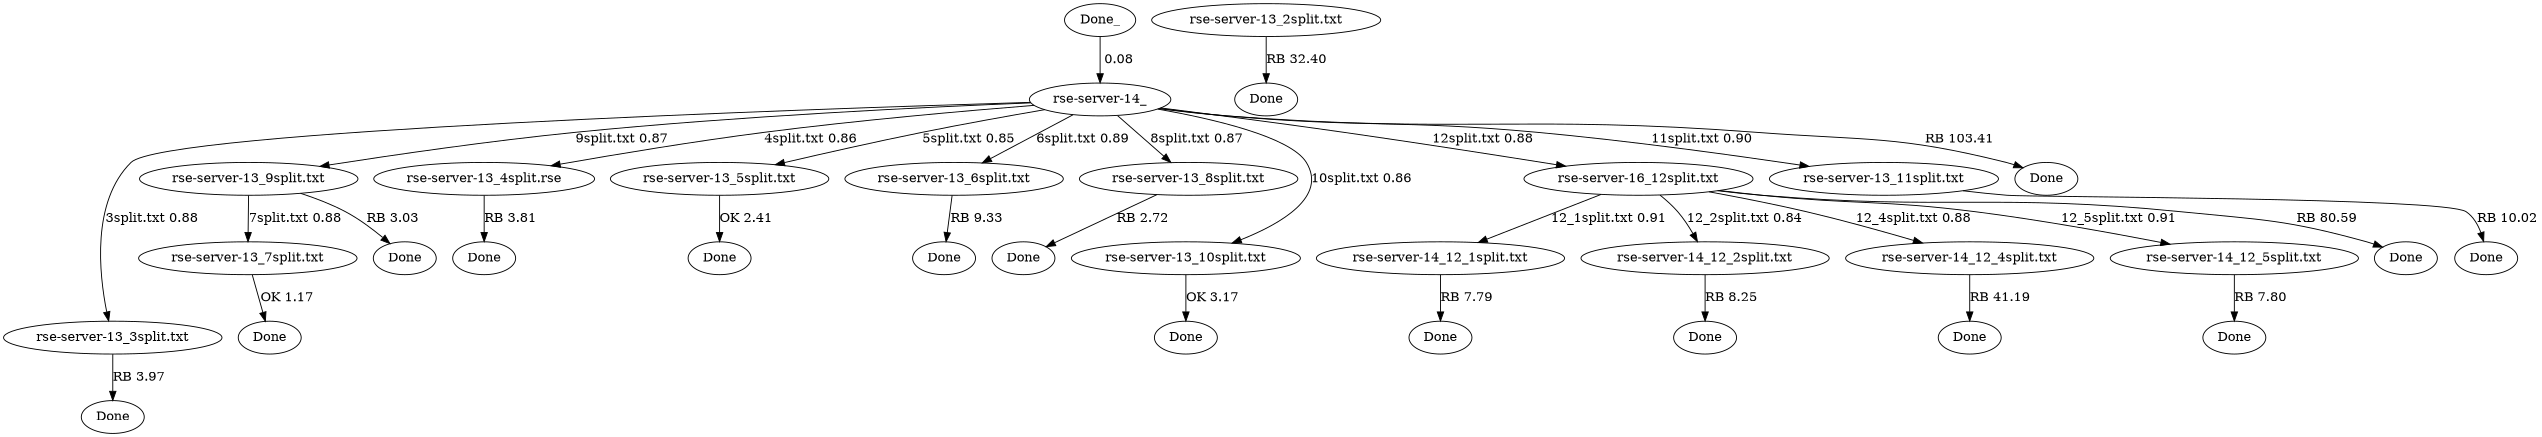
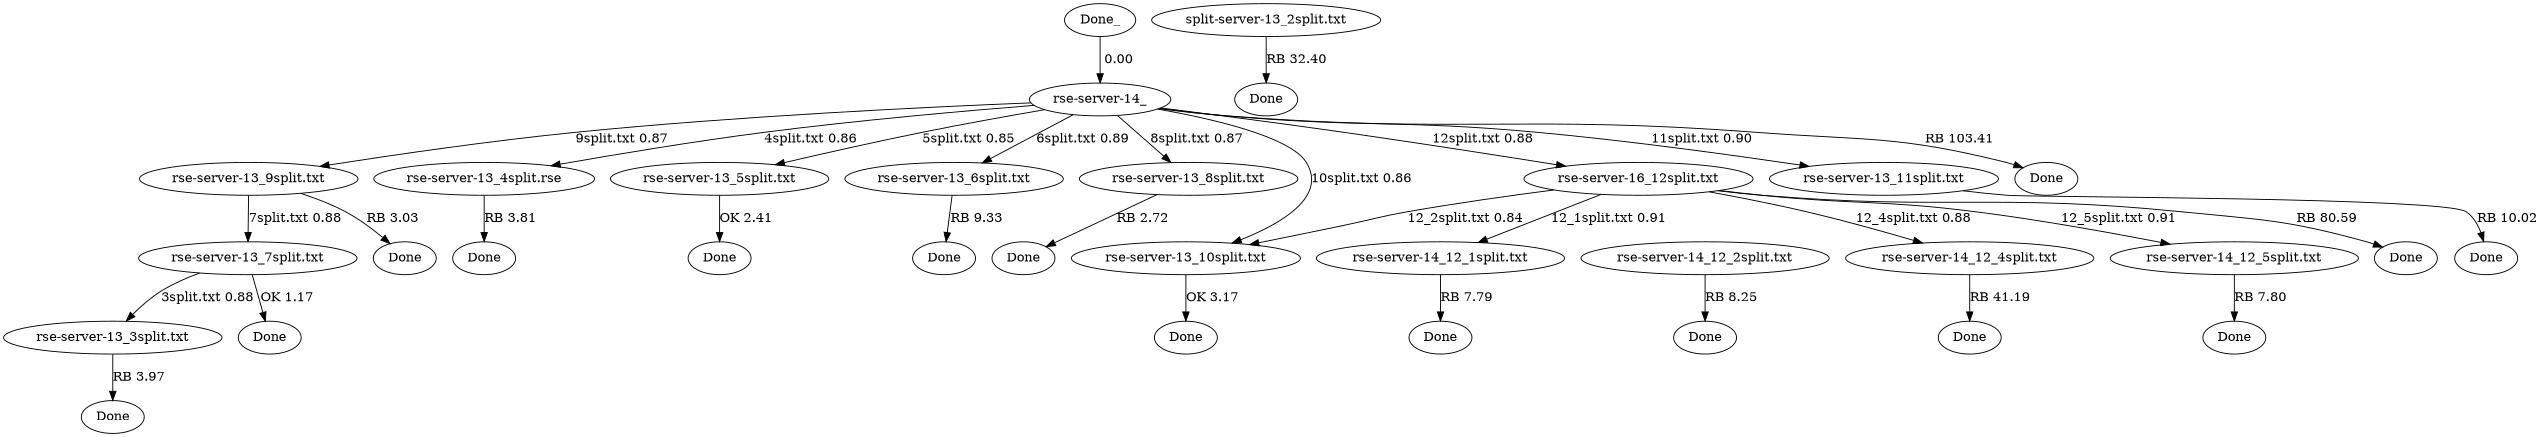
node "rse-server-13_2split.txt": label "rse-server-13_2split.txt" -> "split-server-13_2split.txt"
edge "Done_" -> "rse-server-14_": label " 0.08" -> " 0.00"
edge "rse-server-14_" -> "rse-server-13_3split.txt": now "rse-server-13_7split.txt" -> "rse-server-13_3split.txt"
edge "rse-server-16_12split.txt" -> "rse-server-14_12_2split.txt": now "rse-server-16_12split.txt" -> "rse-server-13_10split.txt"
